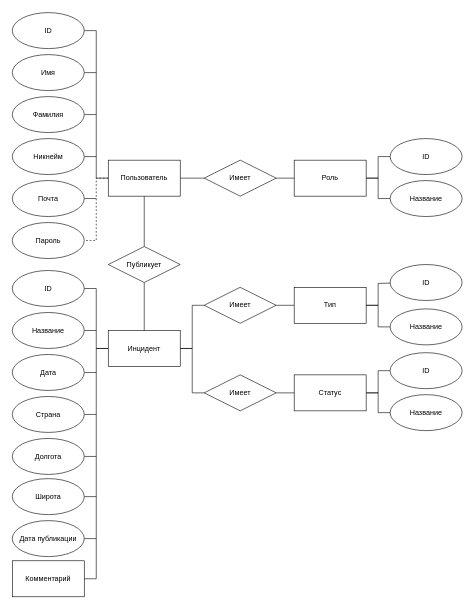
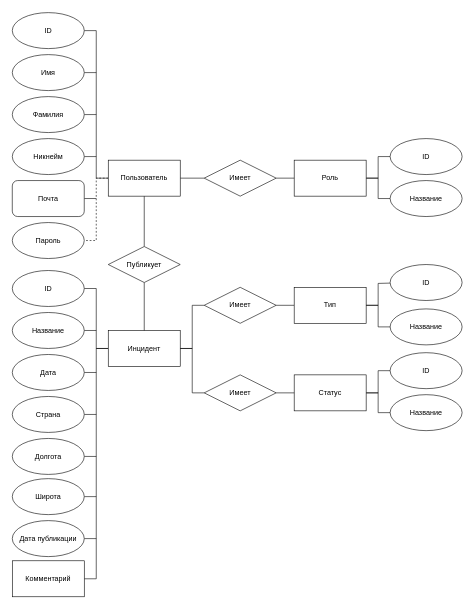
node "Почта": shape ellipse -> rounded rectangle
